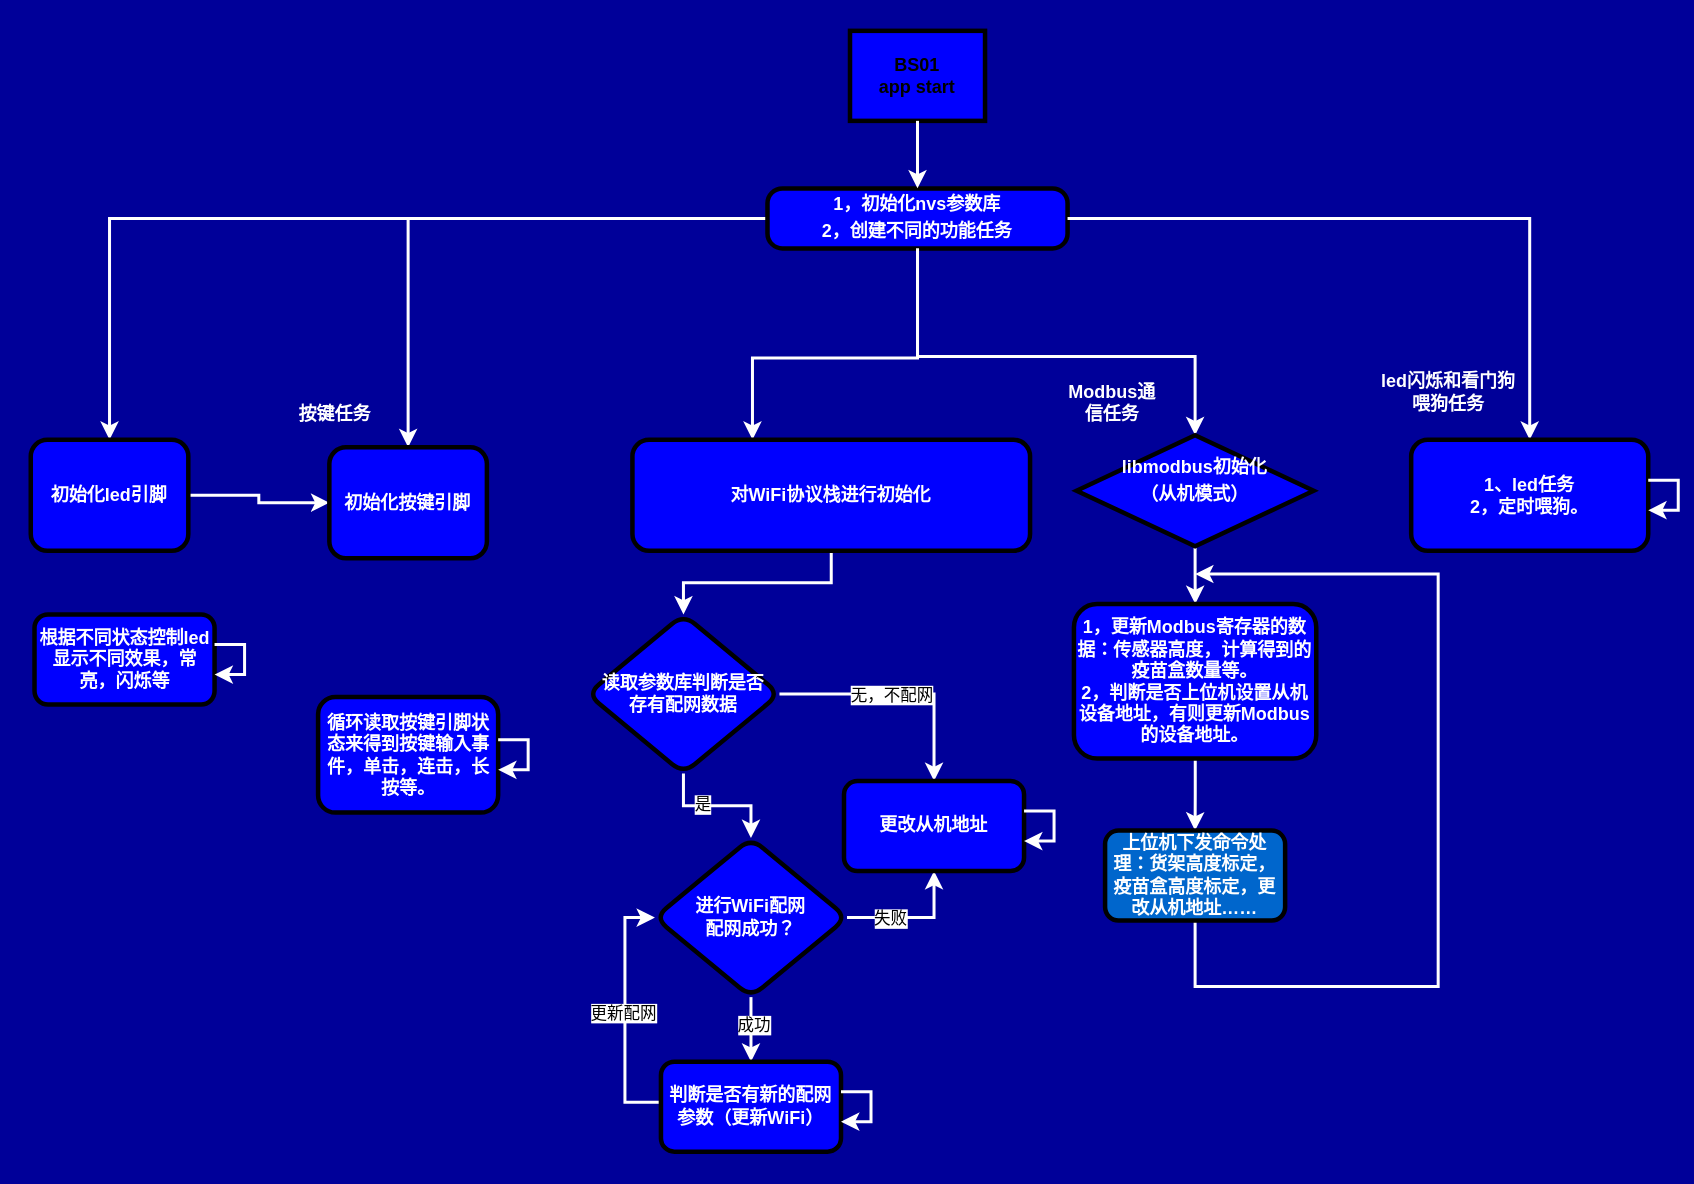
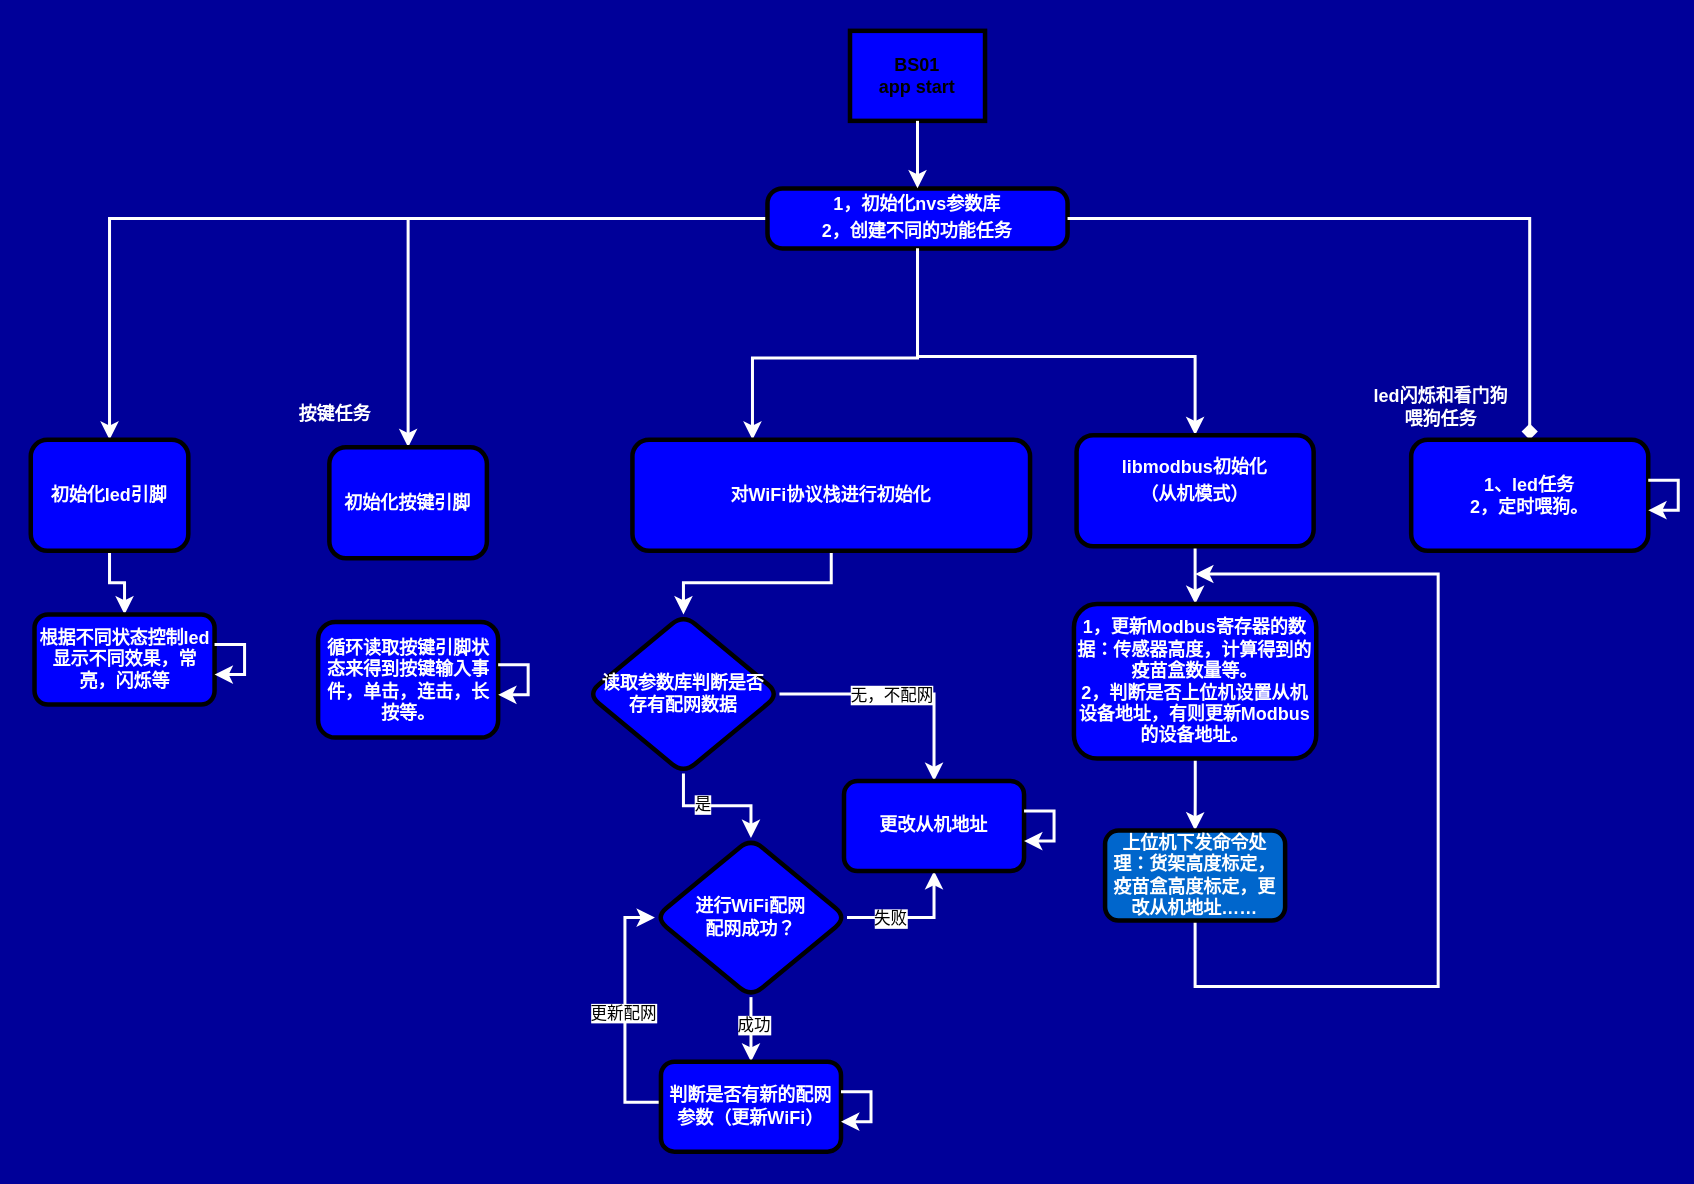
node "led闪烁和看门狗喂狗任务": moved (1448, 392) -> (1441, 407)
node "Modbus通信任务": removed
edge "1，初始化nvs参数库 2，创建不同的功能任务" -> "1、led任务 2，定时喂狗。": arrowhead classic -> diamond
node "libmodbus初始化 （从机模式）": shape diamond -> rounded rectangle
edge "初始化led引脚" -> "初始化按键引脚": now "初始化led引脚" -> "根据不同状态控制led显示不同效果，常亮，闪烁等"
node "循环读取按键引脚状态来得到按键输入事件，单击，连击，长按等。": moved (408, 755) -> (408, 680)
